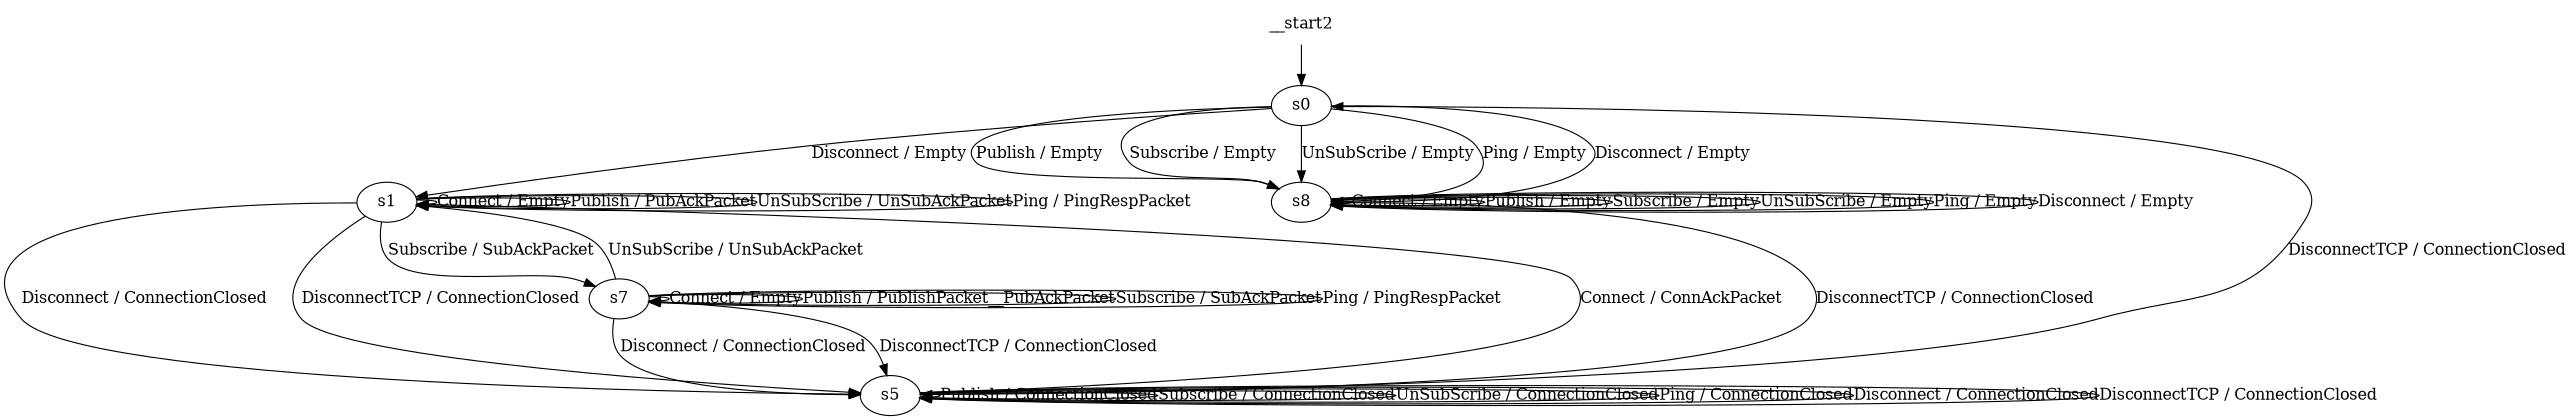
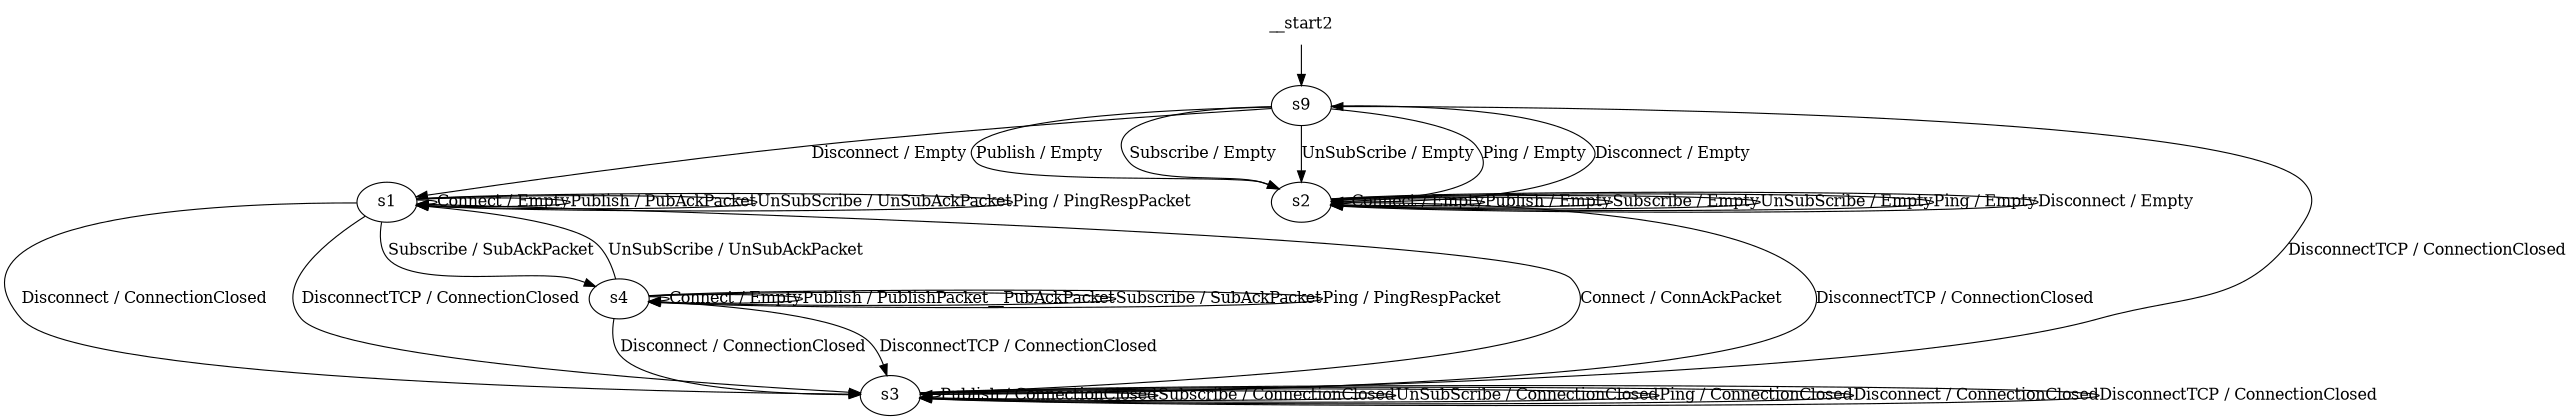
node "s0": label "s0" -> "s9"
node "s8": label "s8" -> "s2"
node "s7": label "s7" -> "s4"
node "s5": label "s5" -> "s3"
